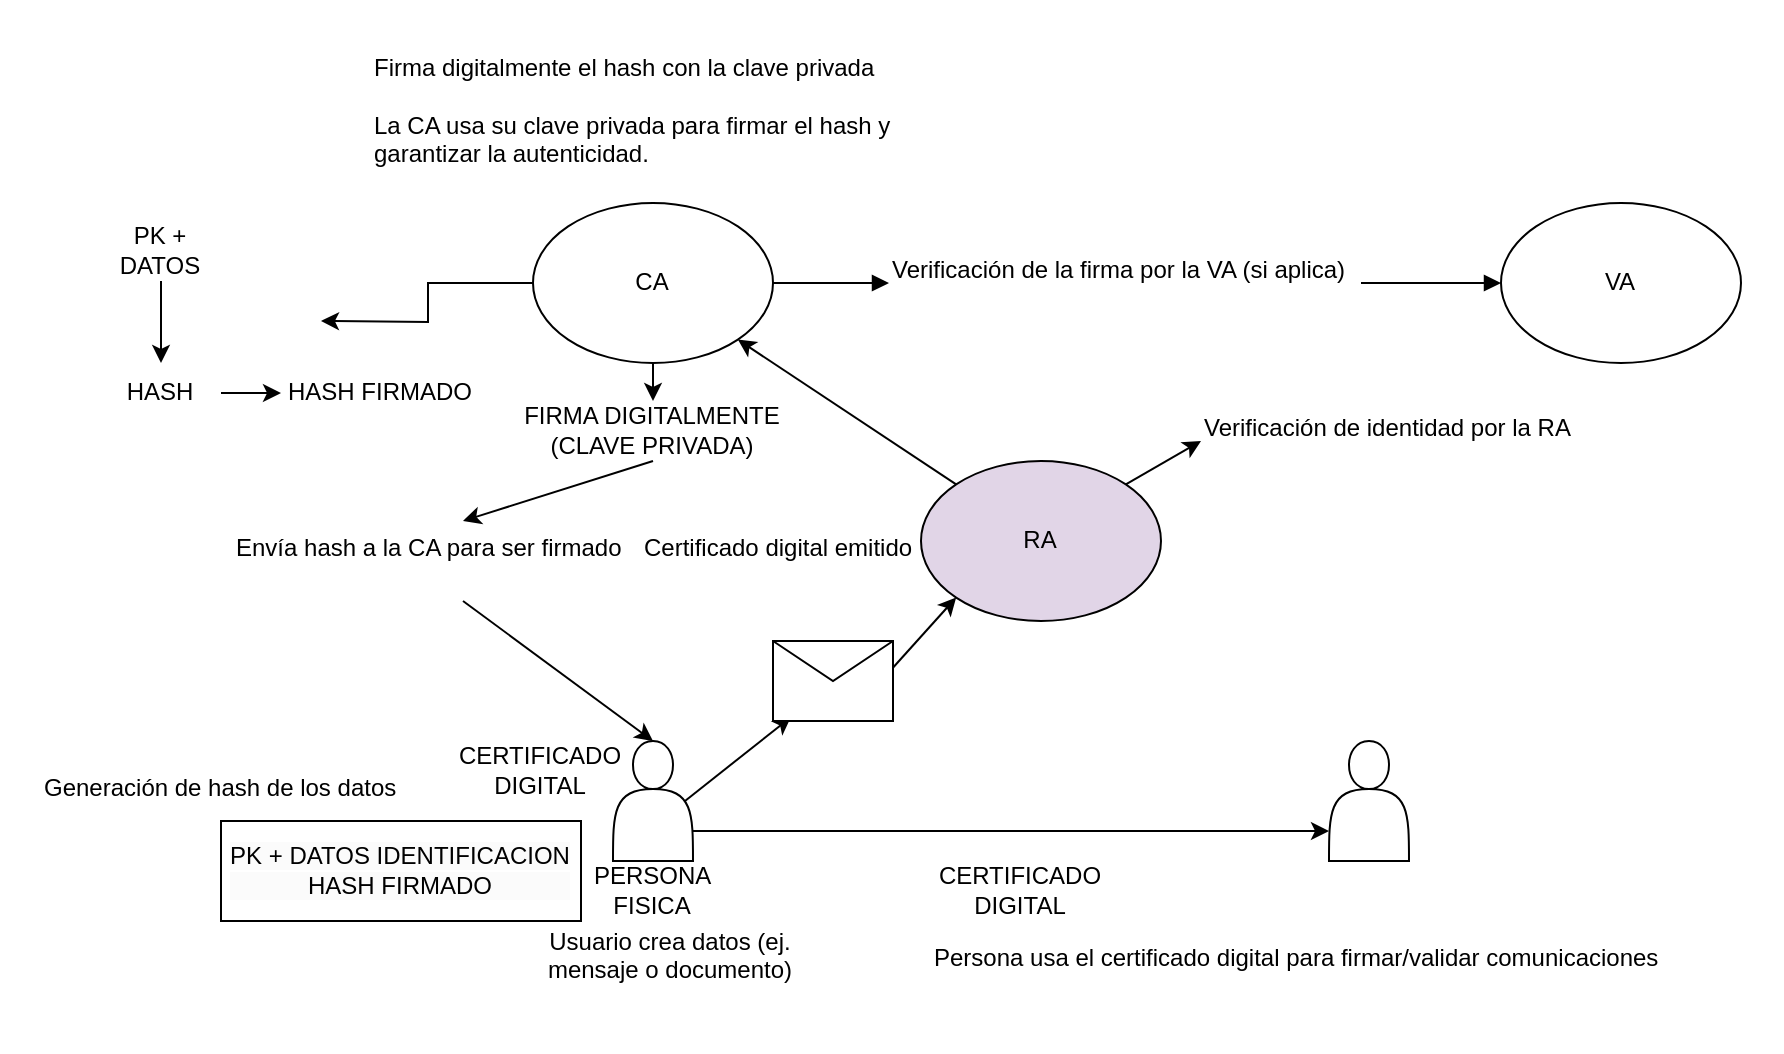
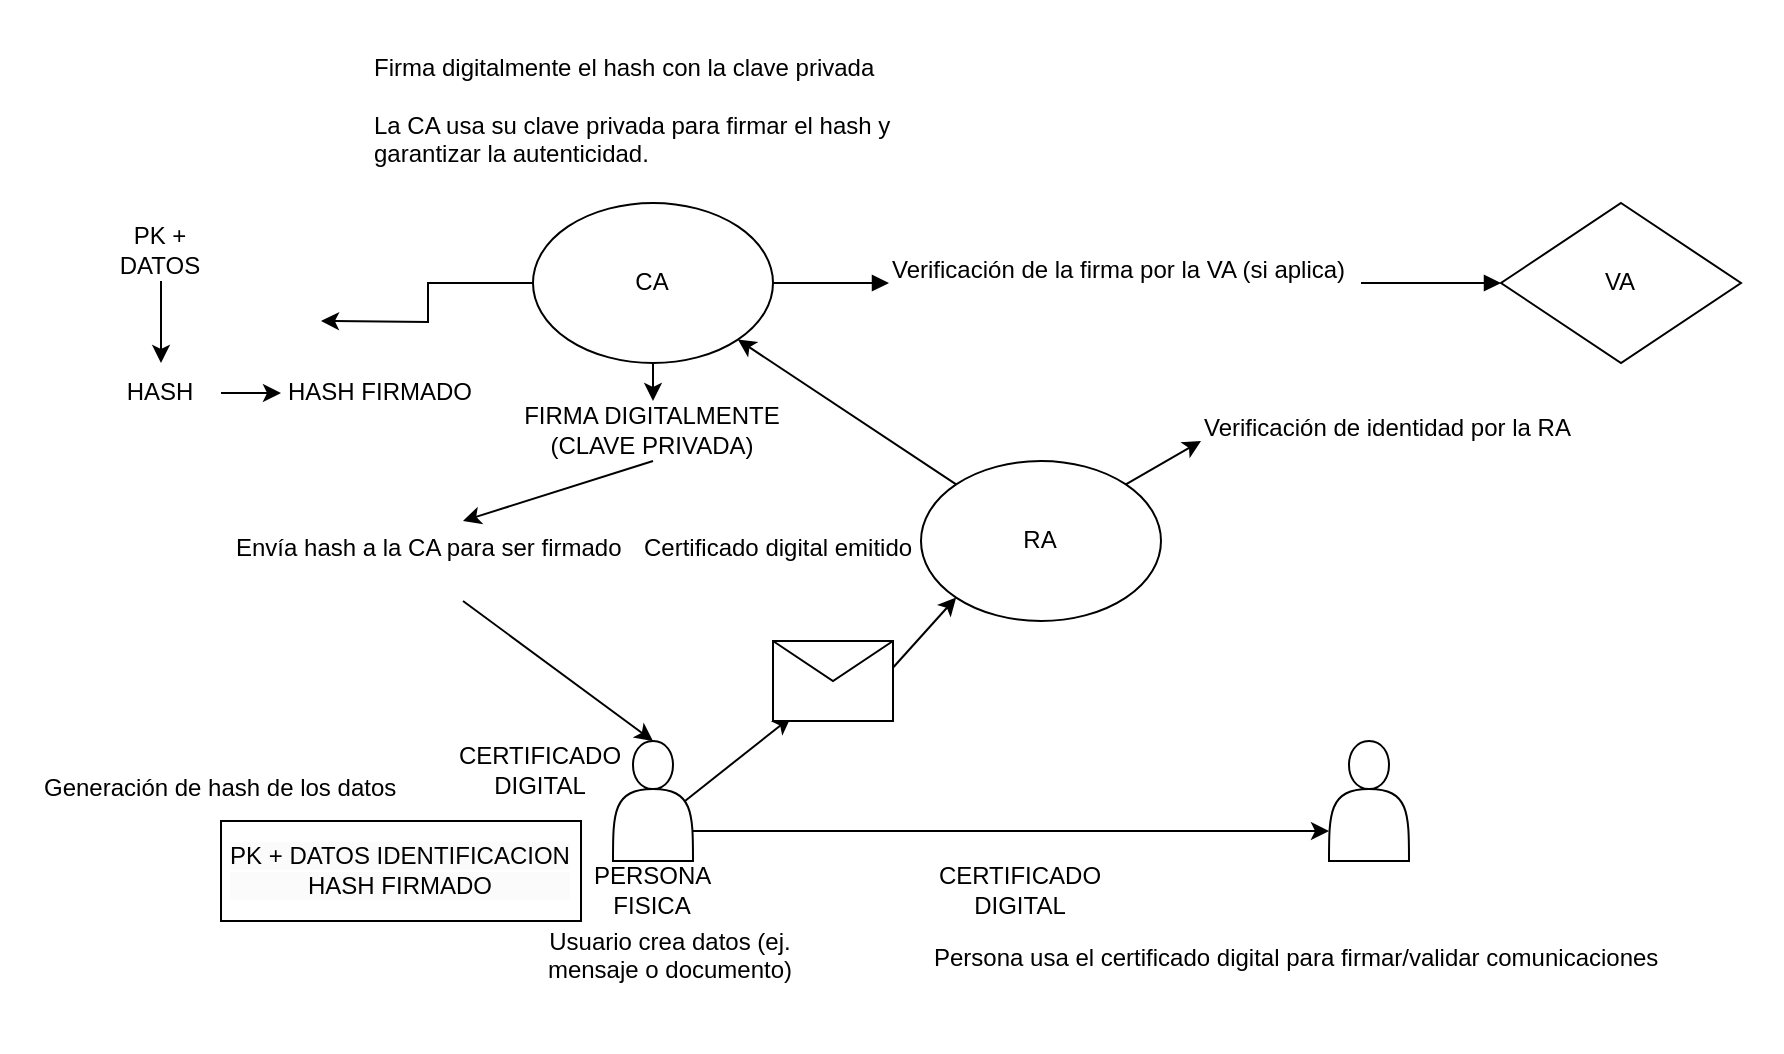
node "VA": shape ellipse -> diamond
node "RA": fillcolor #e1d5e7 -> #ffffff
